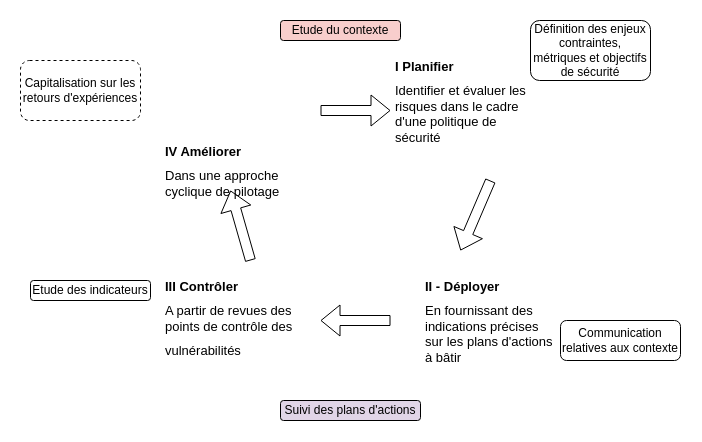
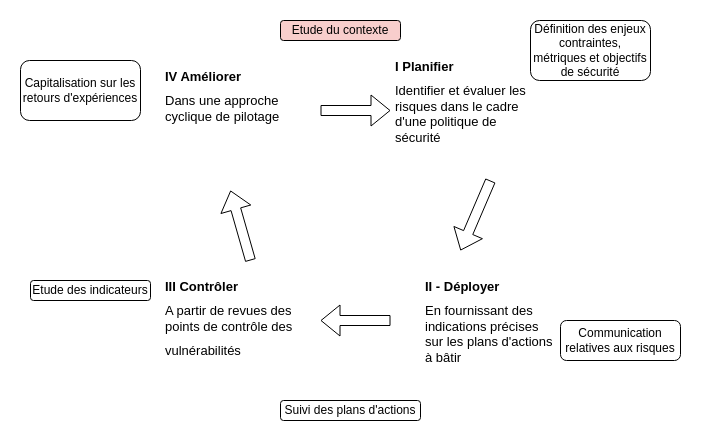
node "Capitalisation sur les retours d'expériences": style dashed -> solid
node "IV AméliorerDans une approche cyclique de pilotage": moved (231, 191) -> (231, 116)
node "Communication relatives aux contexte": label "Communication relatives aux contexte" -> "Communication relatives aux risques"
node "Suivi des plans d'actions": fillcolor #e1d5e7 -> #ffffff
